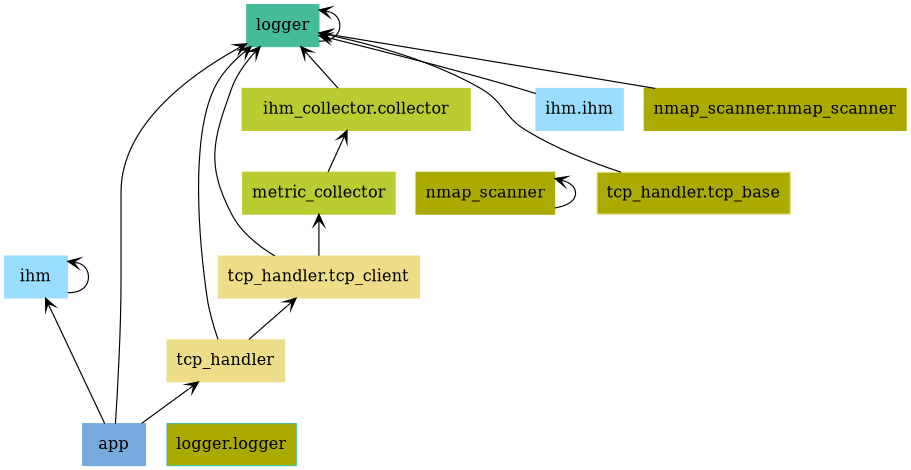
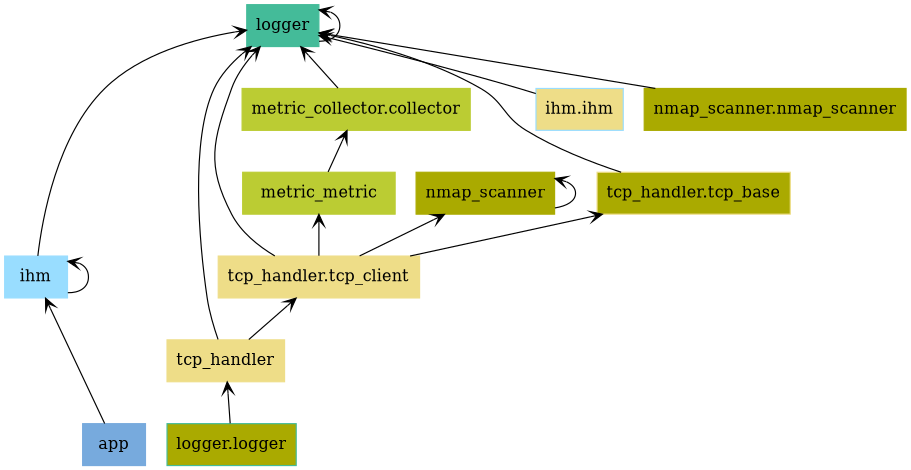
node "ihm_collector.collector": label "ihm_collector.collector" -> "metric_collector.collector"
node "ihm.ihm": fillcolor #99ddff -> #eedd88
node "metric_collector": label "metric_collector" -> "metric_metric"
edge "app" -> "logger": now "ihm" -> "logger"
edge "tcp_handler.tcp_client" -> "tcp_handler.tcp_base": added
edge "tcp_handler.tcp_client" -> "nmap_scanner": added
edge "app" -> "tcp_handler": now "logger.logger" -> "tcp_handler"
